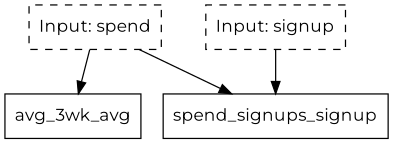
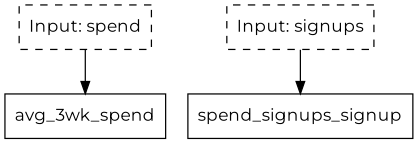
node "Input: signup": label "Input: signup" -> "Input: signups"
edge "Input: spend" -> "spend_signups_signup": removed
node "avg_3wk_avg": label "avg_3wk_avg" -> "avg_3wk_spend"
